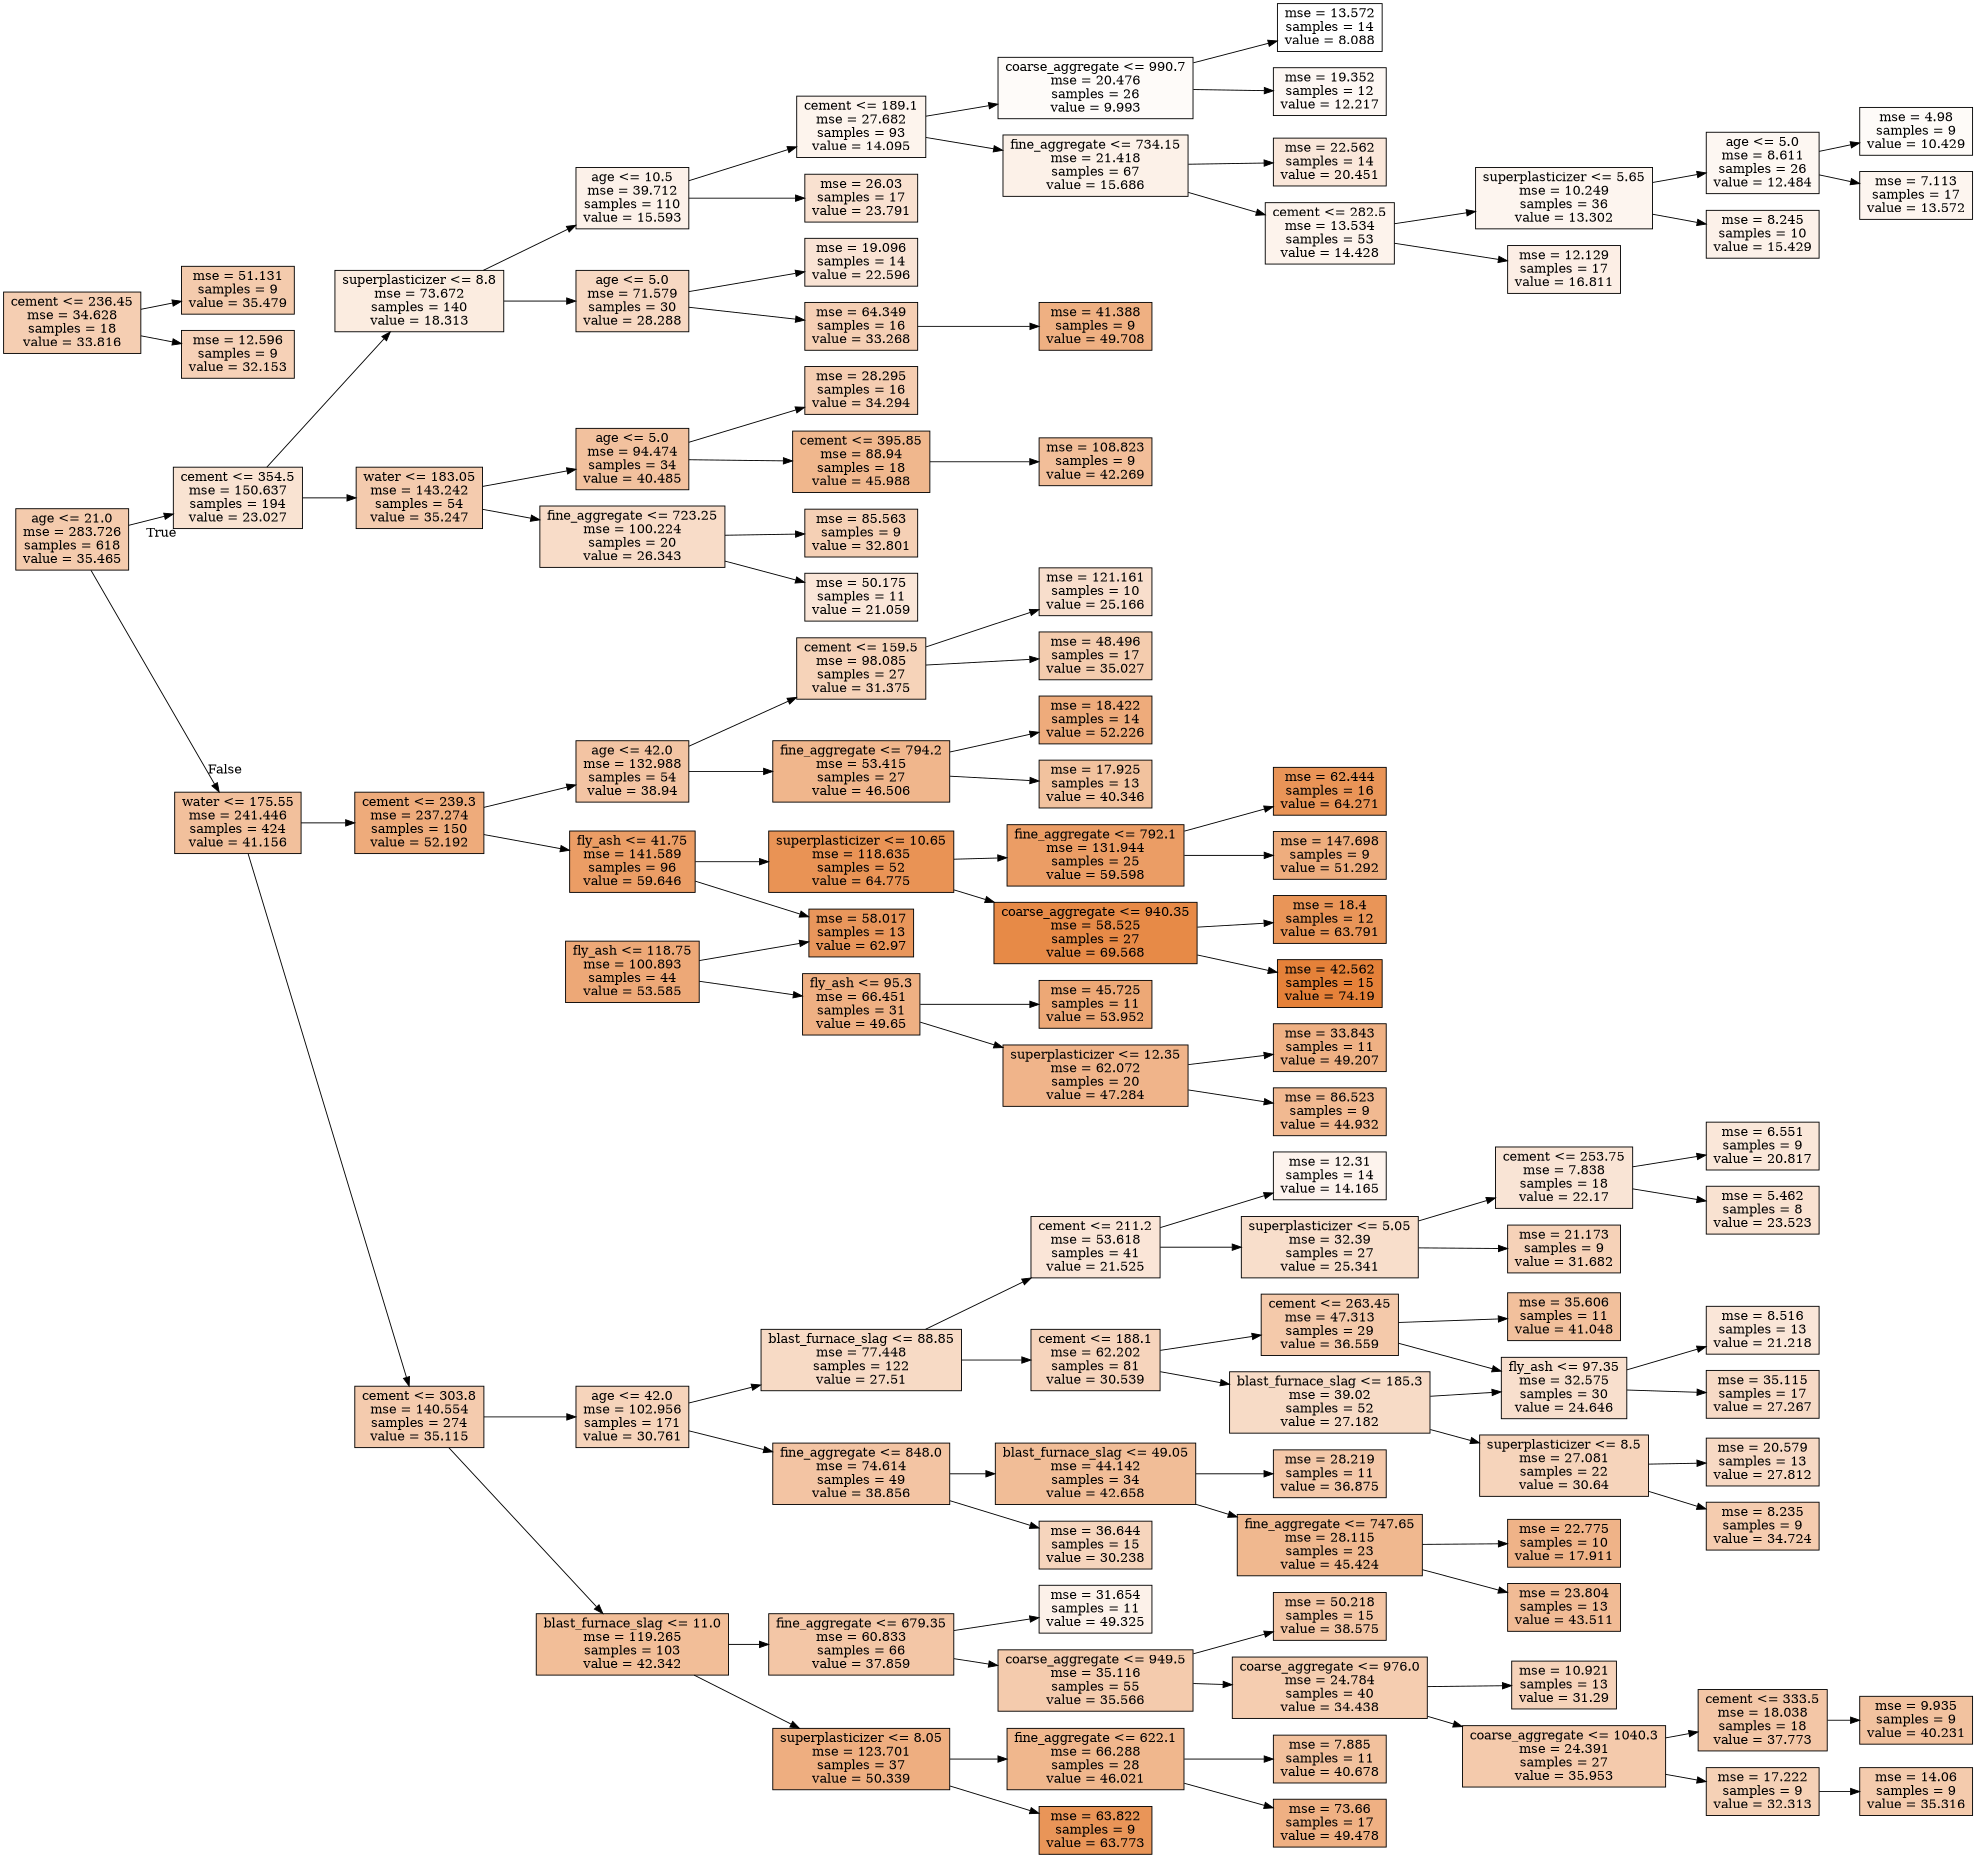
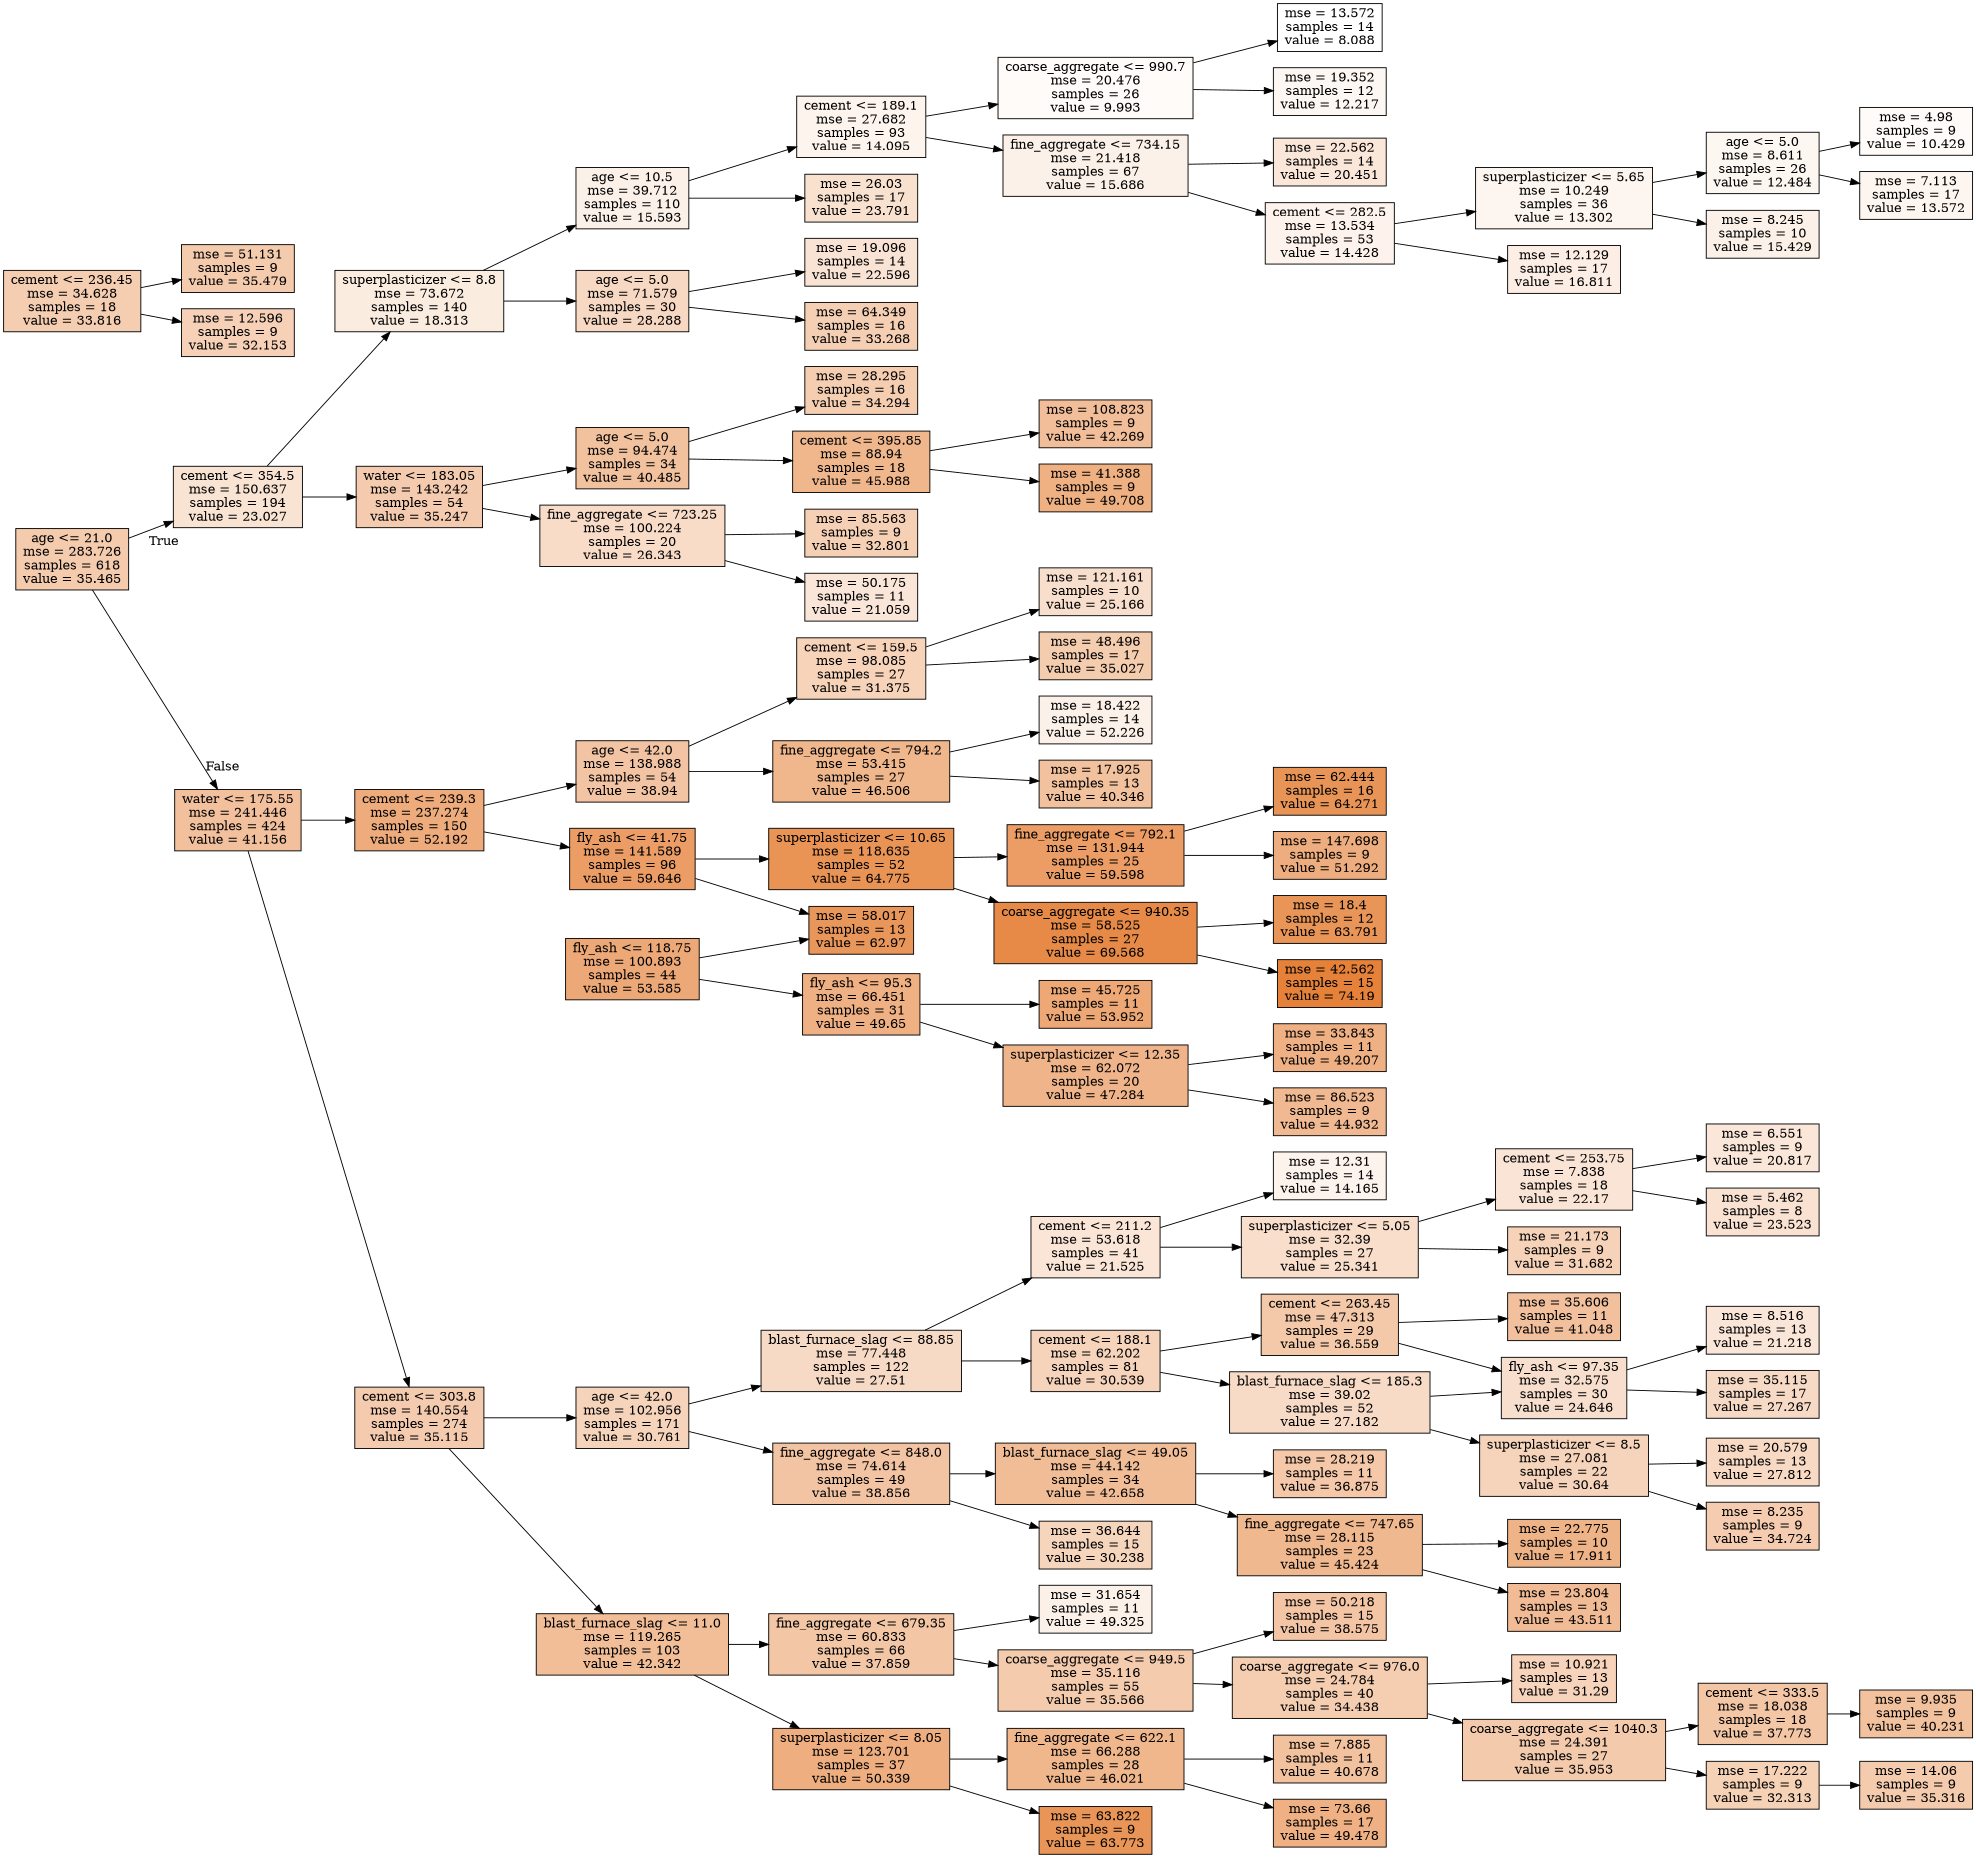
edge "mse = 64.349 samples = 16 value = 33.268" -> "mse = 41.388 samples = 9 value = 49.708": now "cement <= 395.85 mse = 88.94 samples = 18 value = 45.988" -> "mse = 41.388 samples = 9 value = 49.708"
node "mse = 18.422 samples = 14 value = 52.226": fillcolor #eeab7b -> #fcf1e9
node "age <= 42.0 mse = 132.988 samples = 54 value = 38.94": label "age <= 42.0 mse = 132.988 samples = 54 value = 38.94" -> "age <= 42.0 mse = 138.988 samples = 54 value = 38.94"
